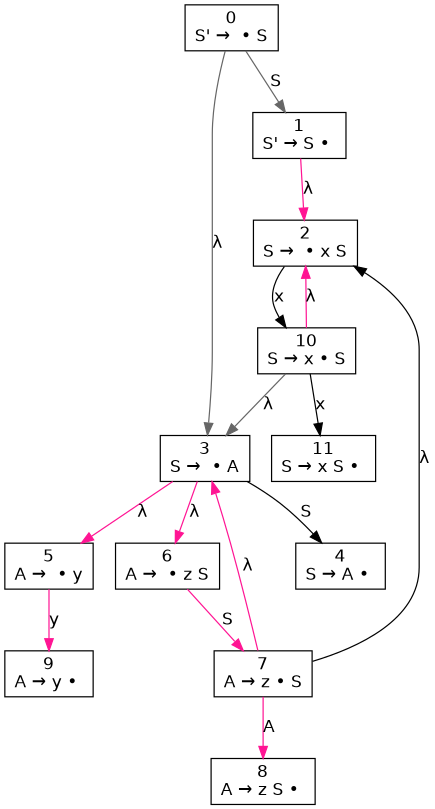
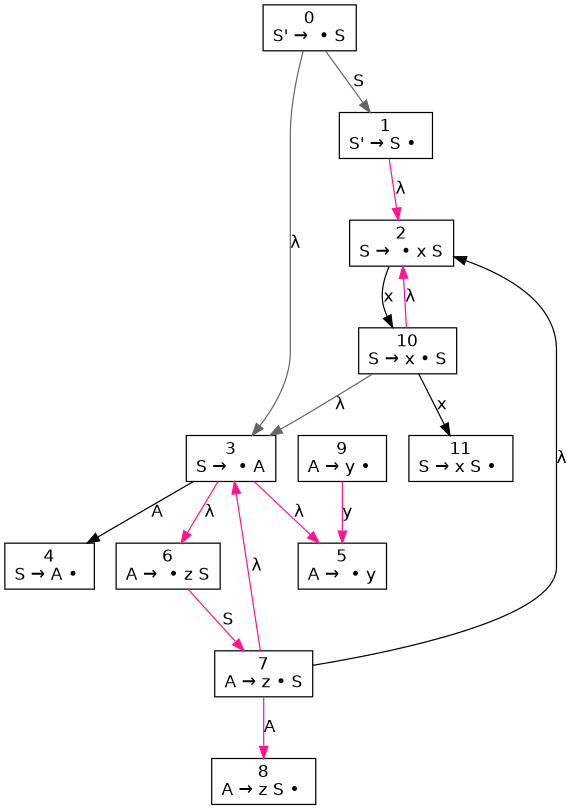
edge "3" -> "4": label "S" -> "A"
edge "5" -> "9": reversed
